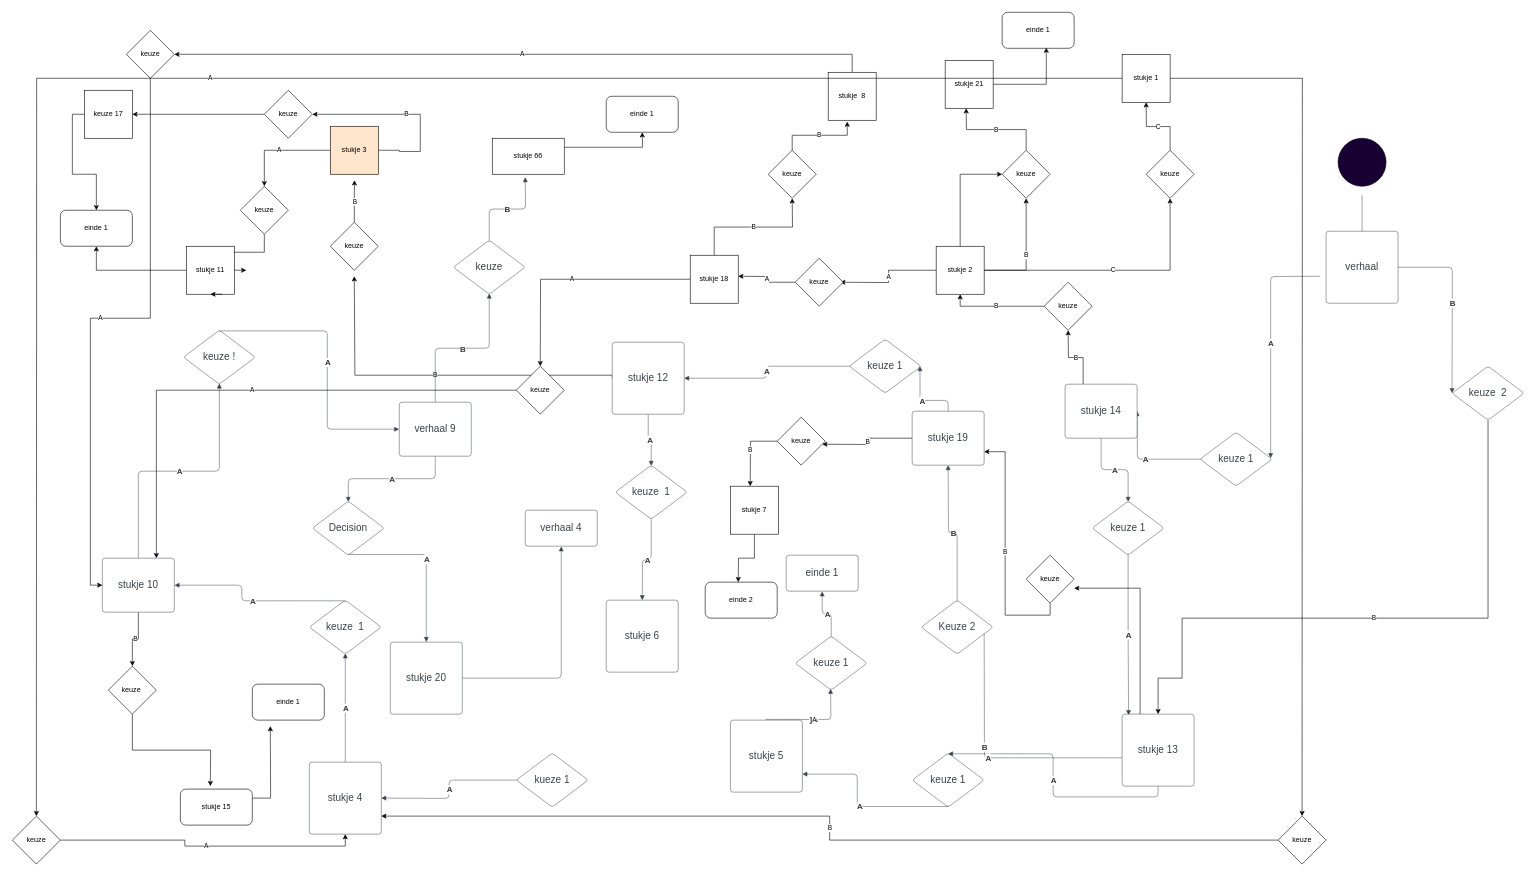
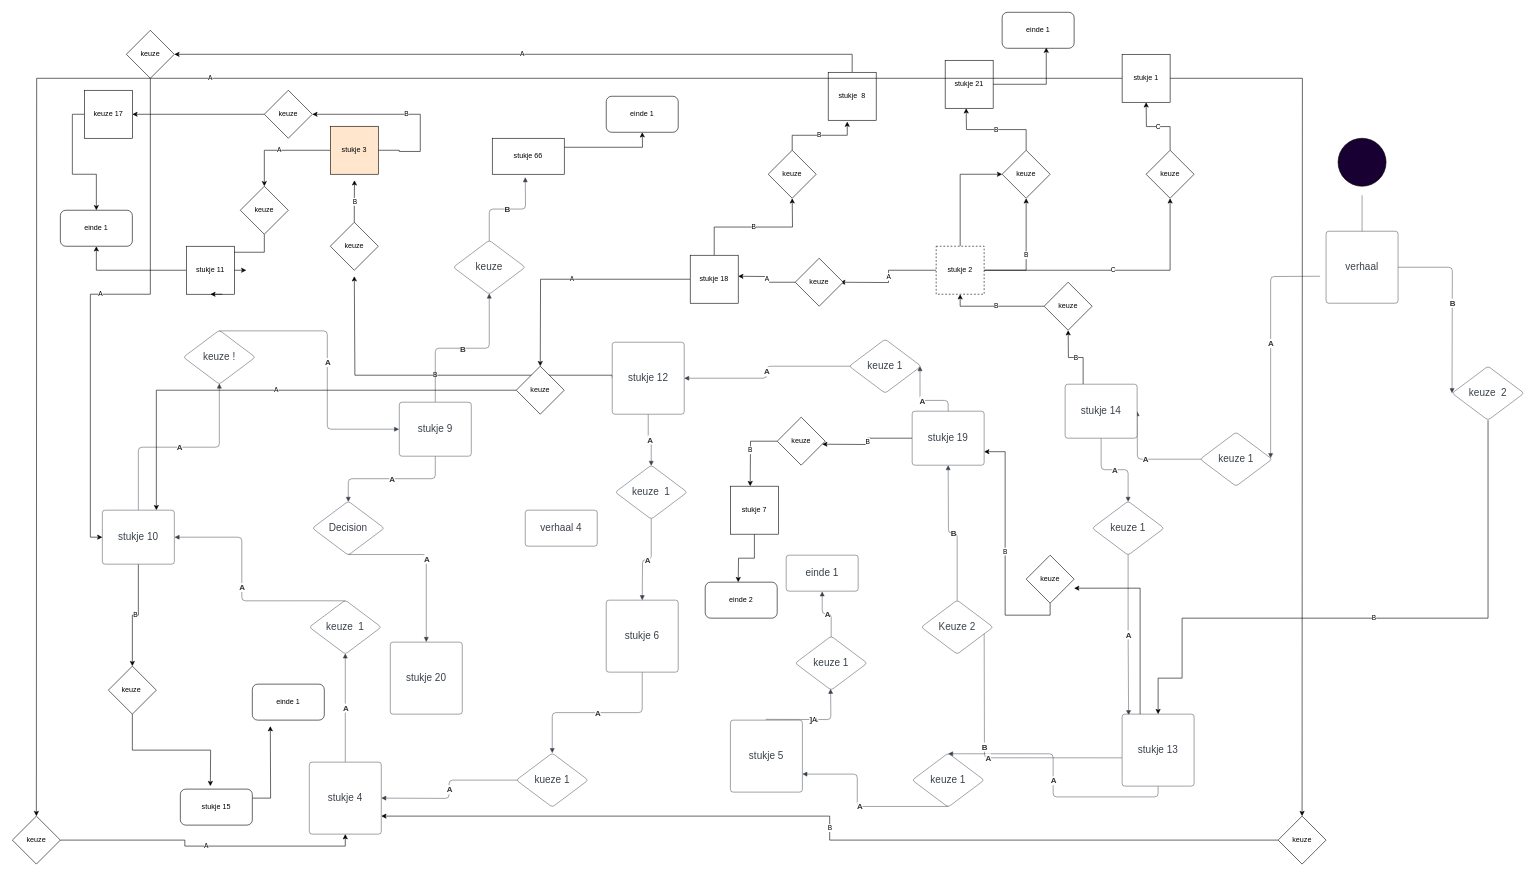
node "stukje 2": style solid -> dashed
node "verhaal 9": label "verhaal 9" -> "stukje 9"
edge "stukje 20" -> "verhaal 4": removed
node "stukje 10": moved (138, 585) -> (138, 537)
edge "stukje 6" -> "kueze 1": added, label "A"
